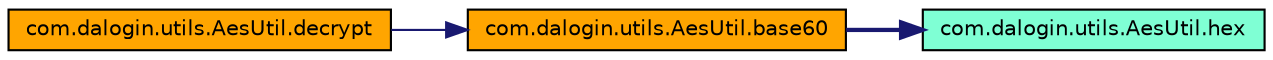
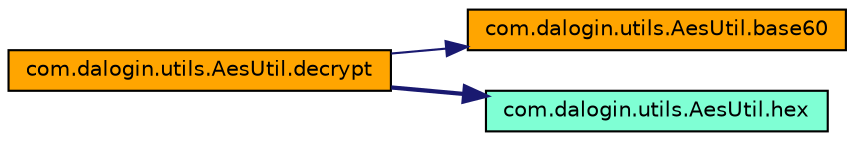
edge "com.dalogin.utils.AesUtil.base60" -> "com.dalogin.utils.AesUtil.hex": now "com.dalogin.utils.AesUtil.decrypt" -> "com.dalogin.utils.AesUtil.hex"
